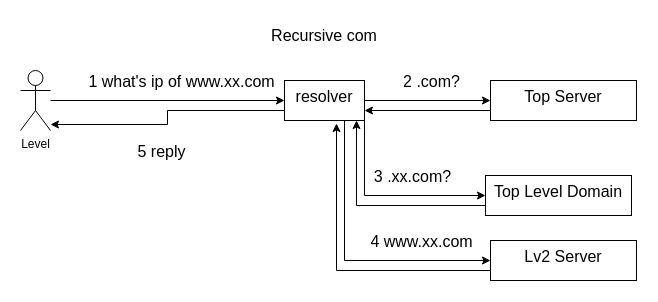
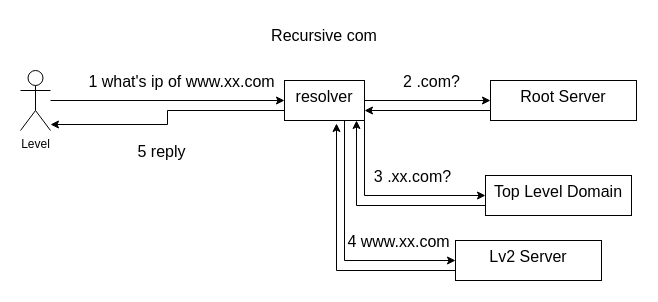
node "Top Server": label "Top Server" -> "Root Server"
node "Lv2 Server": moved (564, 261) -> (529, 261)
